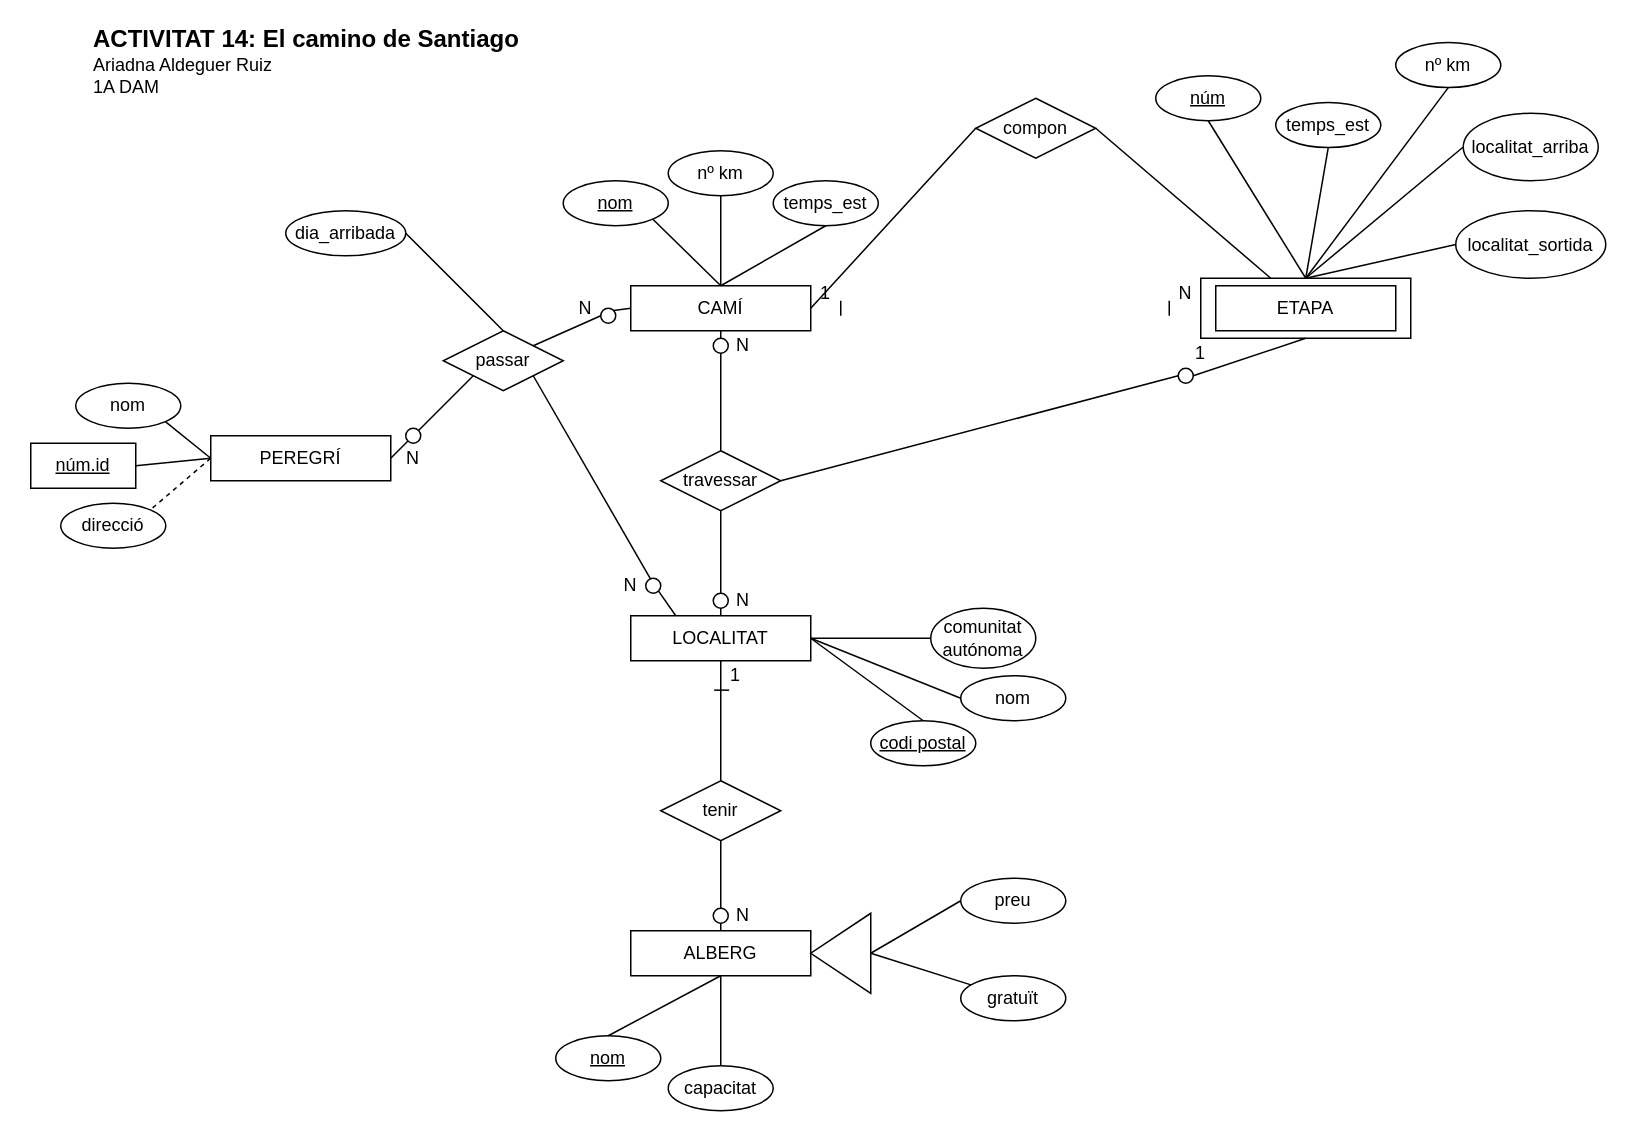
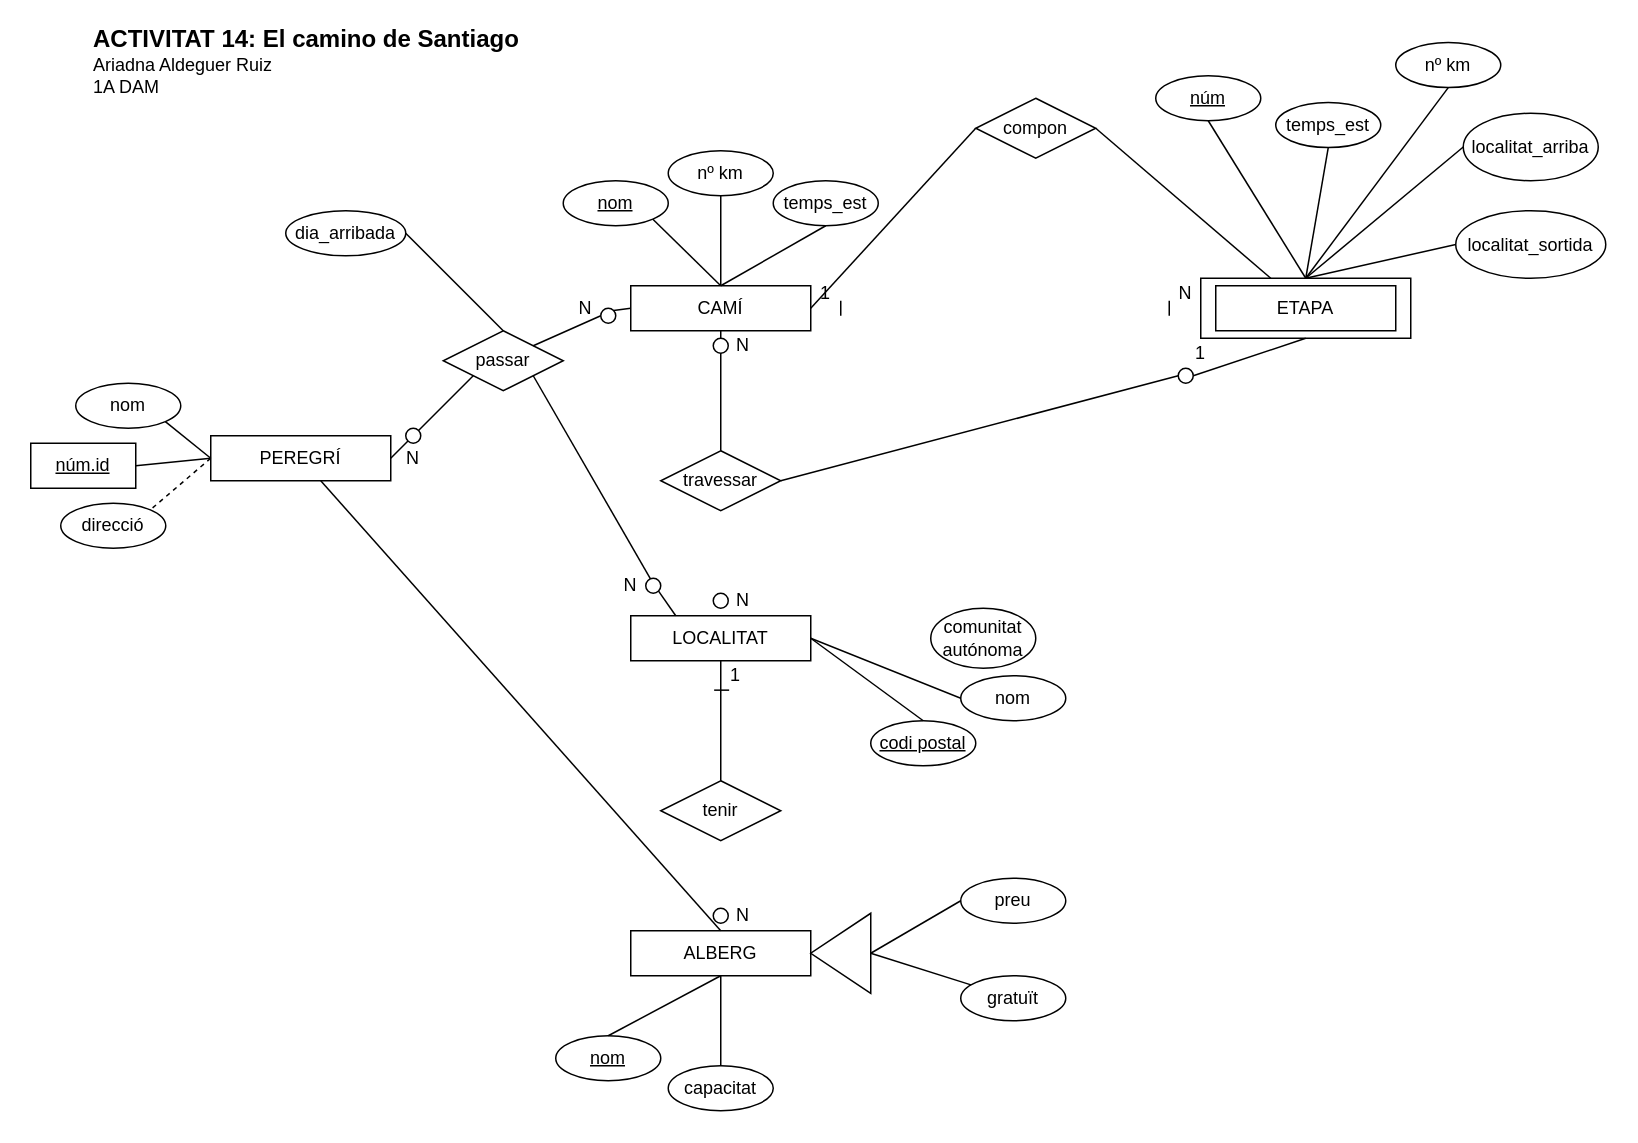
edge "travessar" -- "LOCALITAT": removed
edge "LOCALITAT" -- "comunitat autónoma": removed
edge "tenir" -- "ALBERG": now "PEREGRÍ" -- "ALBERG"
